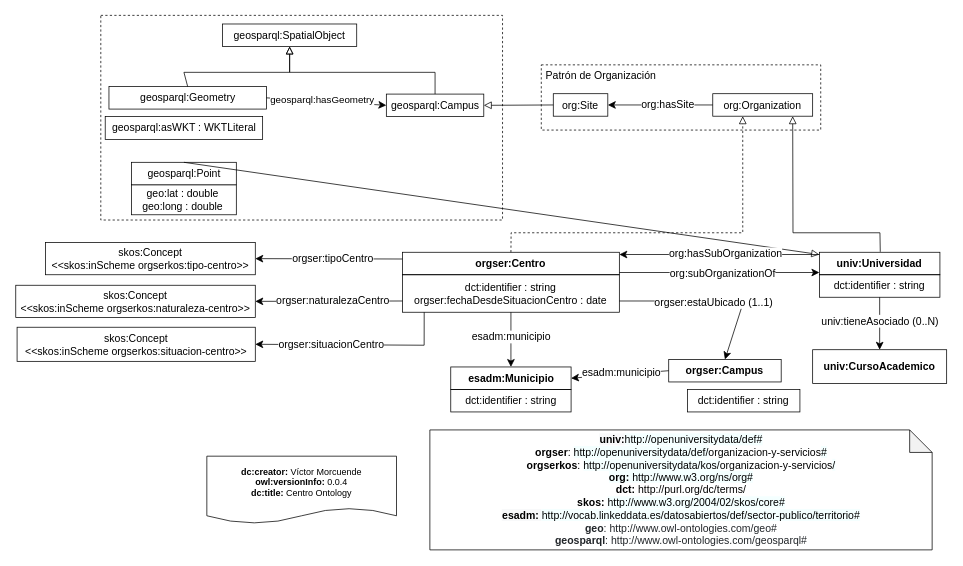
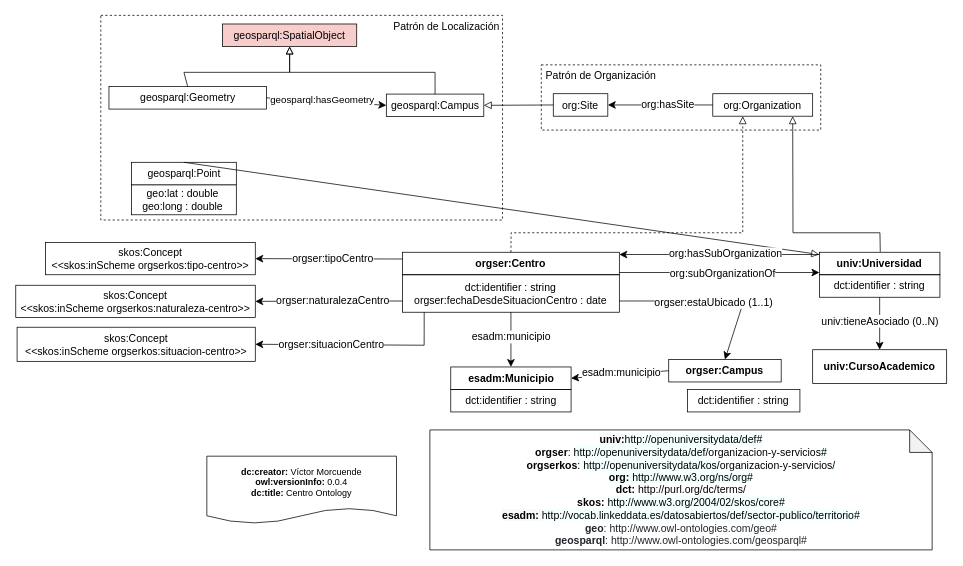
node "Patrón de Localización": added
node "geosparql:SpatialObject": fillcolor #ffffff -> #f8cecc
node "geosparql:asWKT : WKTLiteral": removed
